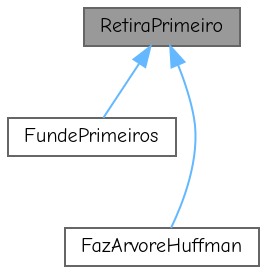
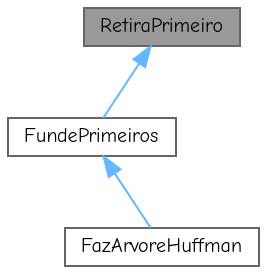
edge "FazArvoreHuffman" -> "RetiraPrimeiro": now "FazArvoreHuffman" -> "FundePrimeiros"
